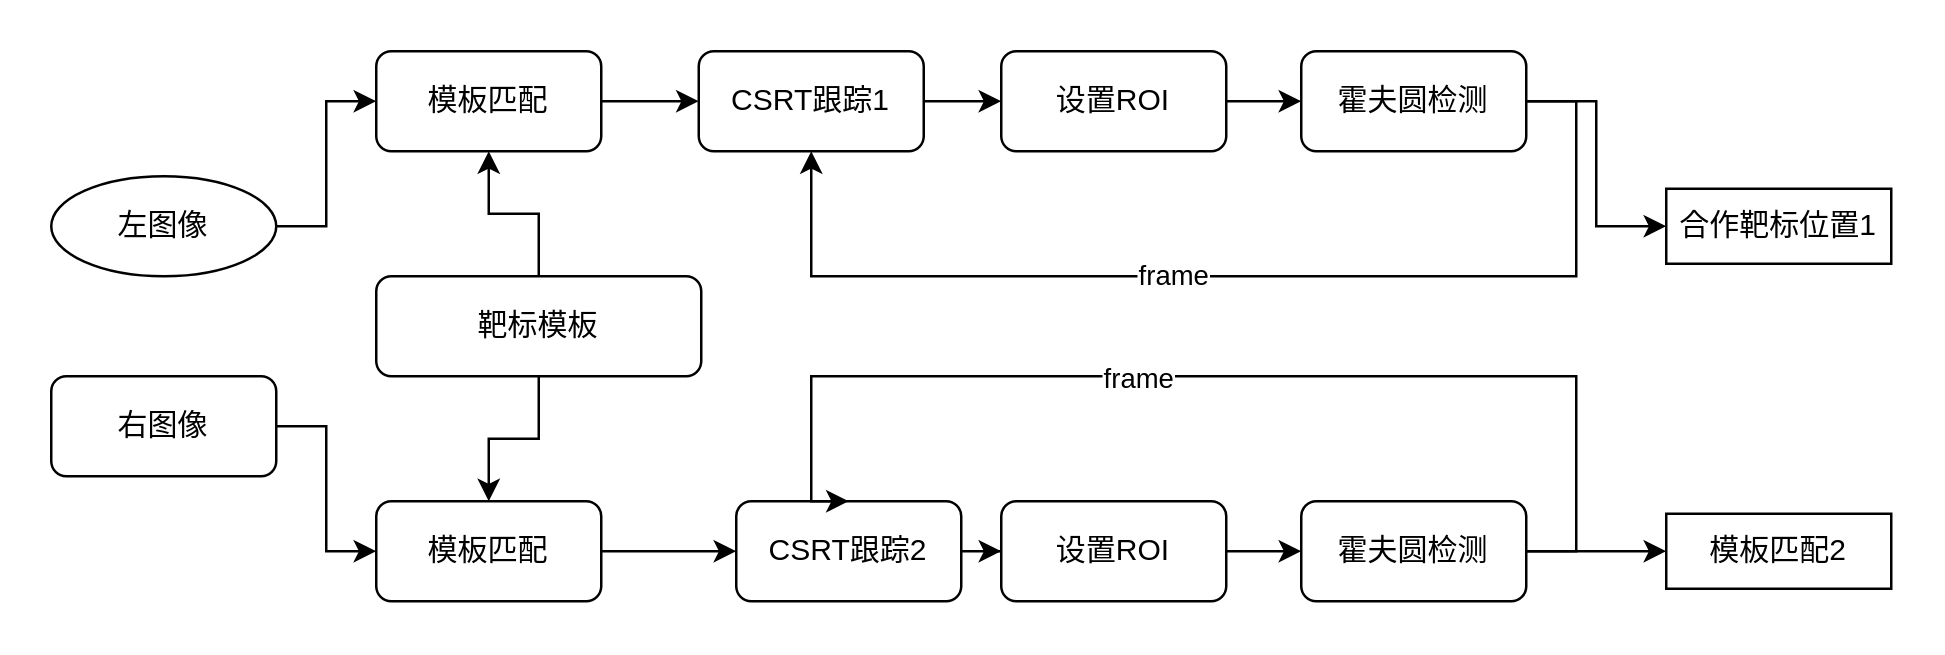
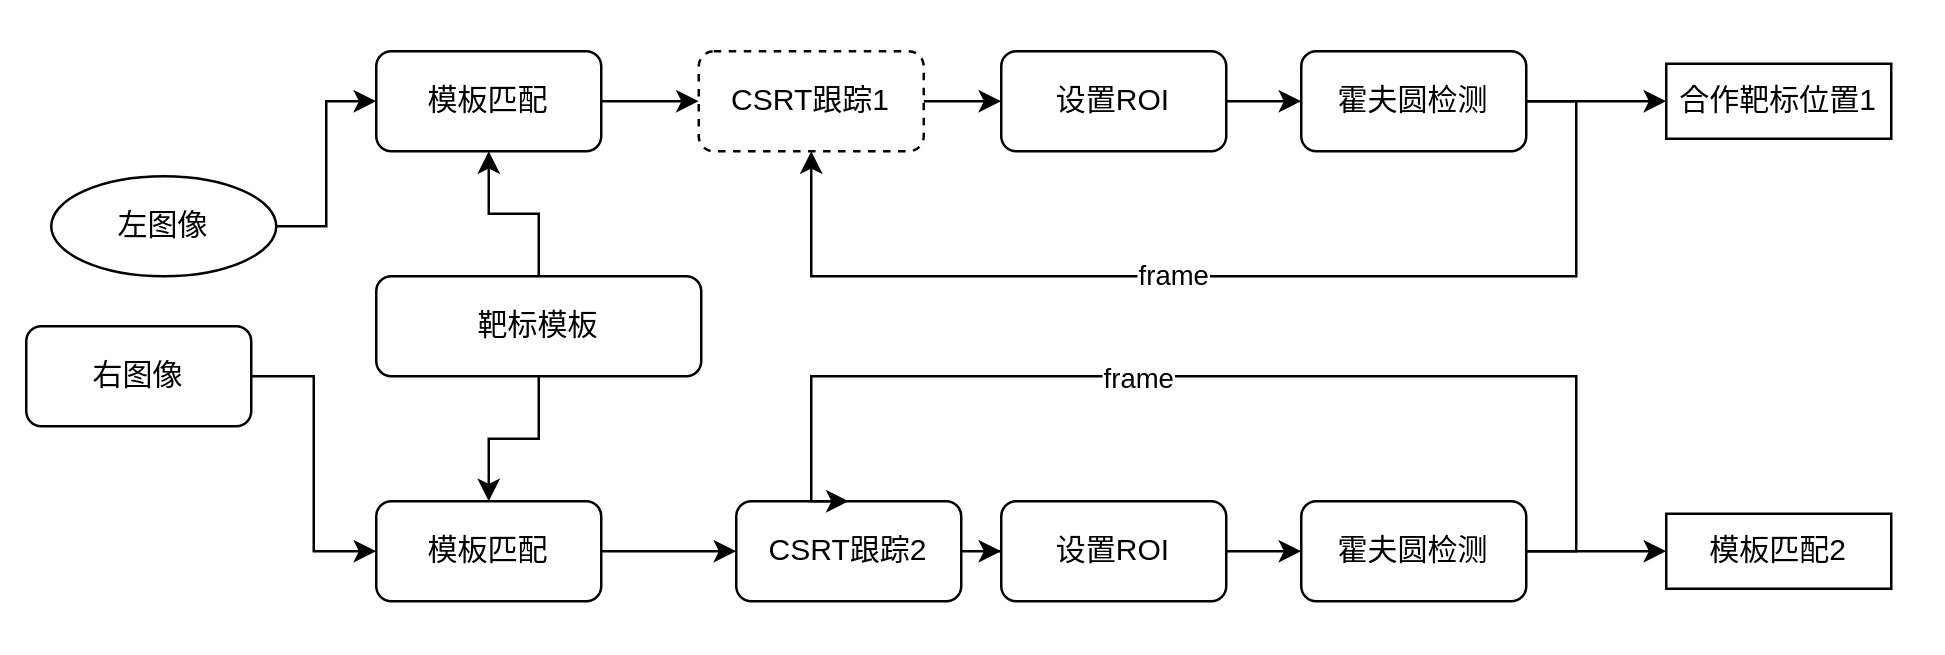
node "CSRT跟踪1": style solid -> dashed
node "合作靶标位置1": moved (1779, 226) -> (1779, 101)
node "右图像": moved (164, 426) -> (139, 376)
